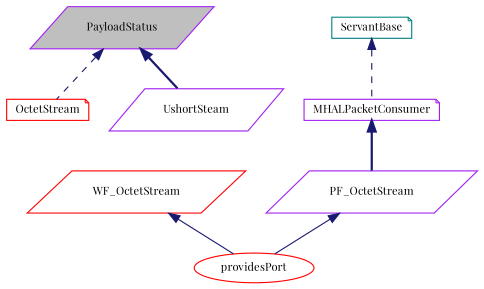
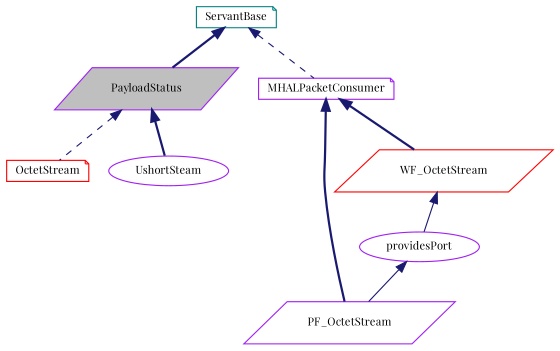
edge "PayloadStatus" -> "ServantBase": added
node "UshortSteam": shape parallelogram -> ellipse
edge "WF_OctetStream" -> "MHALPacketConsumer": added
edge "providesPort" -> "PF_OctetStream": reversed
node "providesPort": color red -> purple
